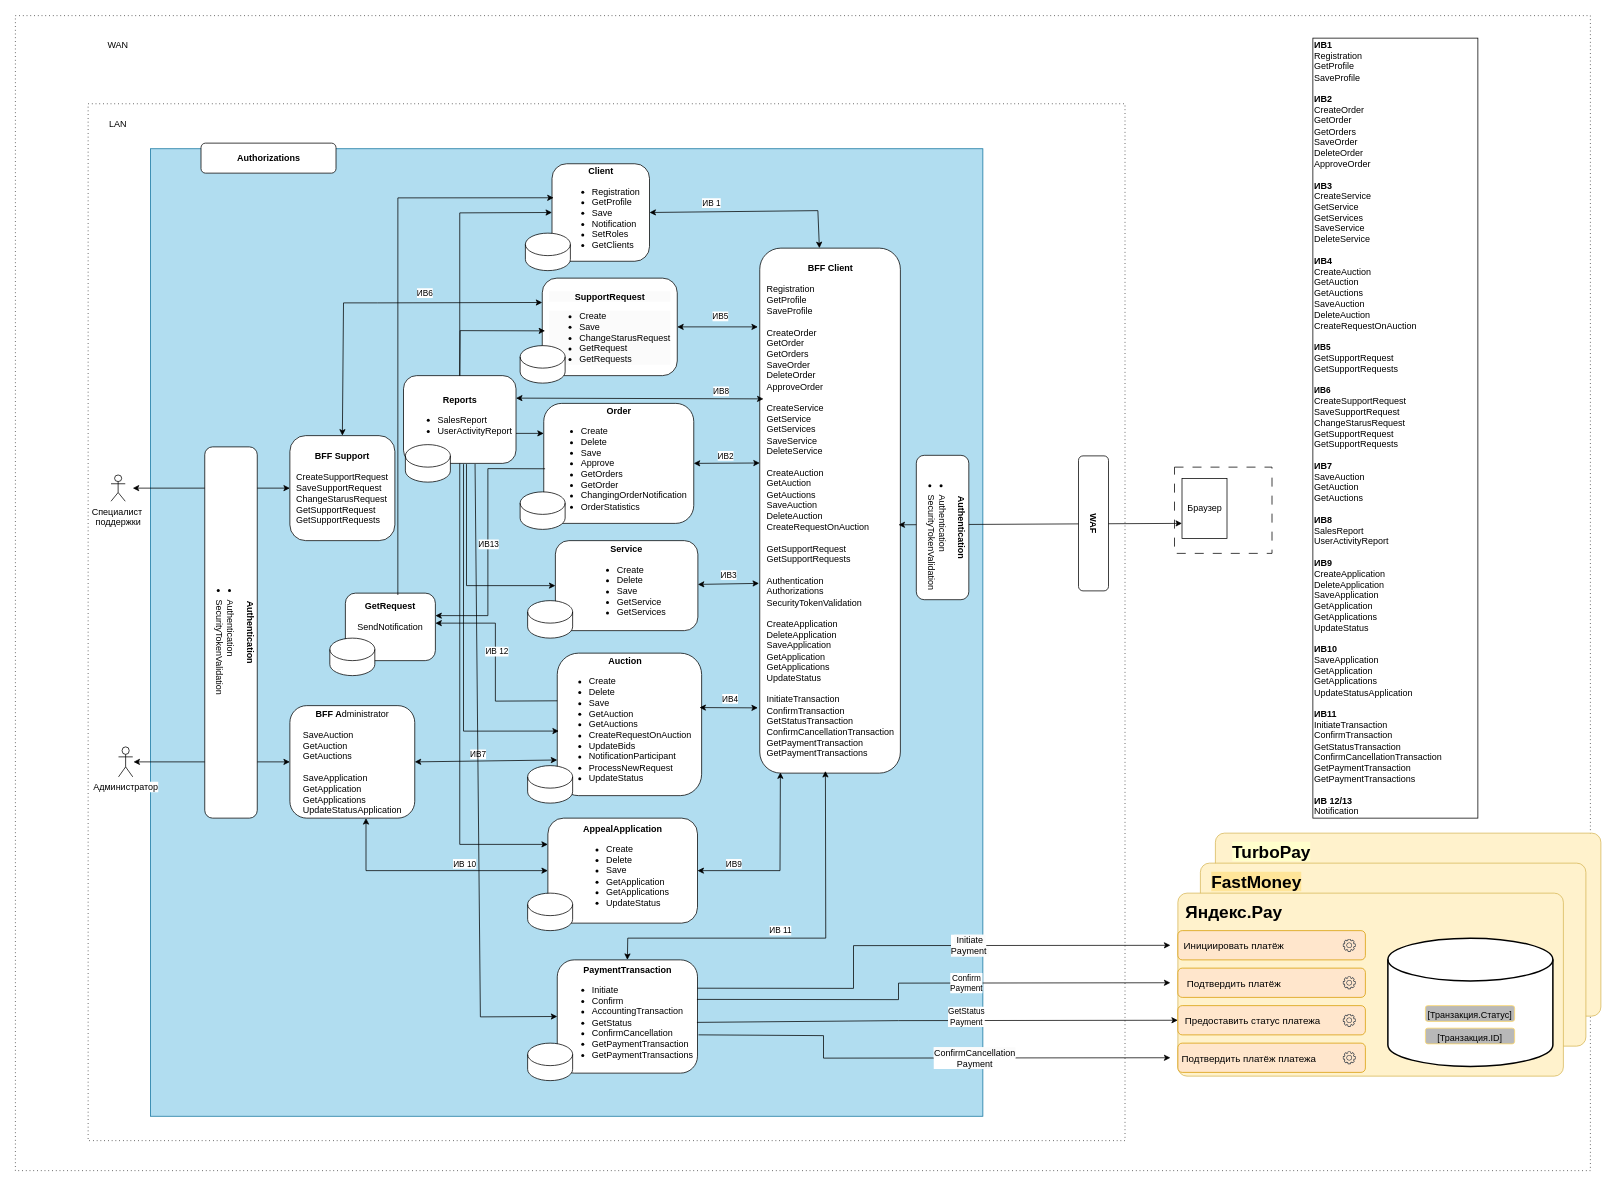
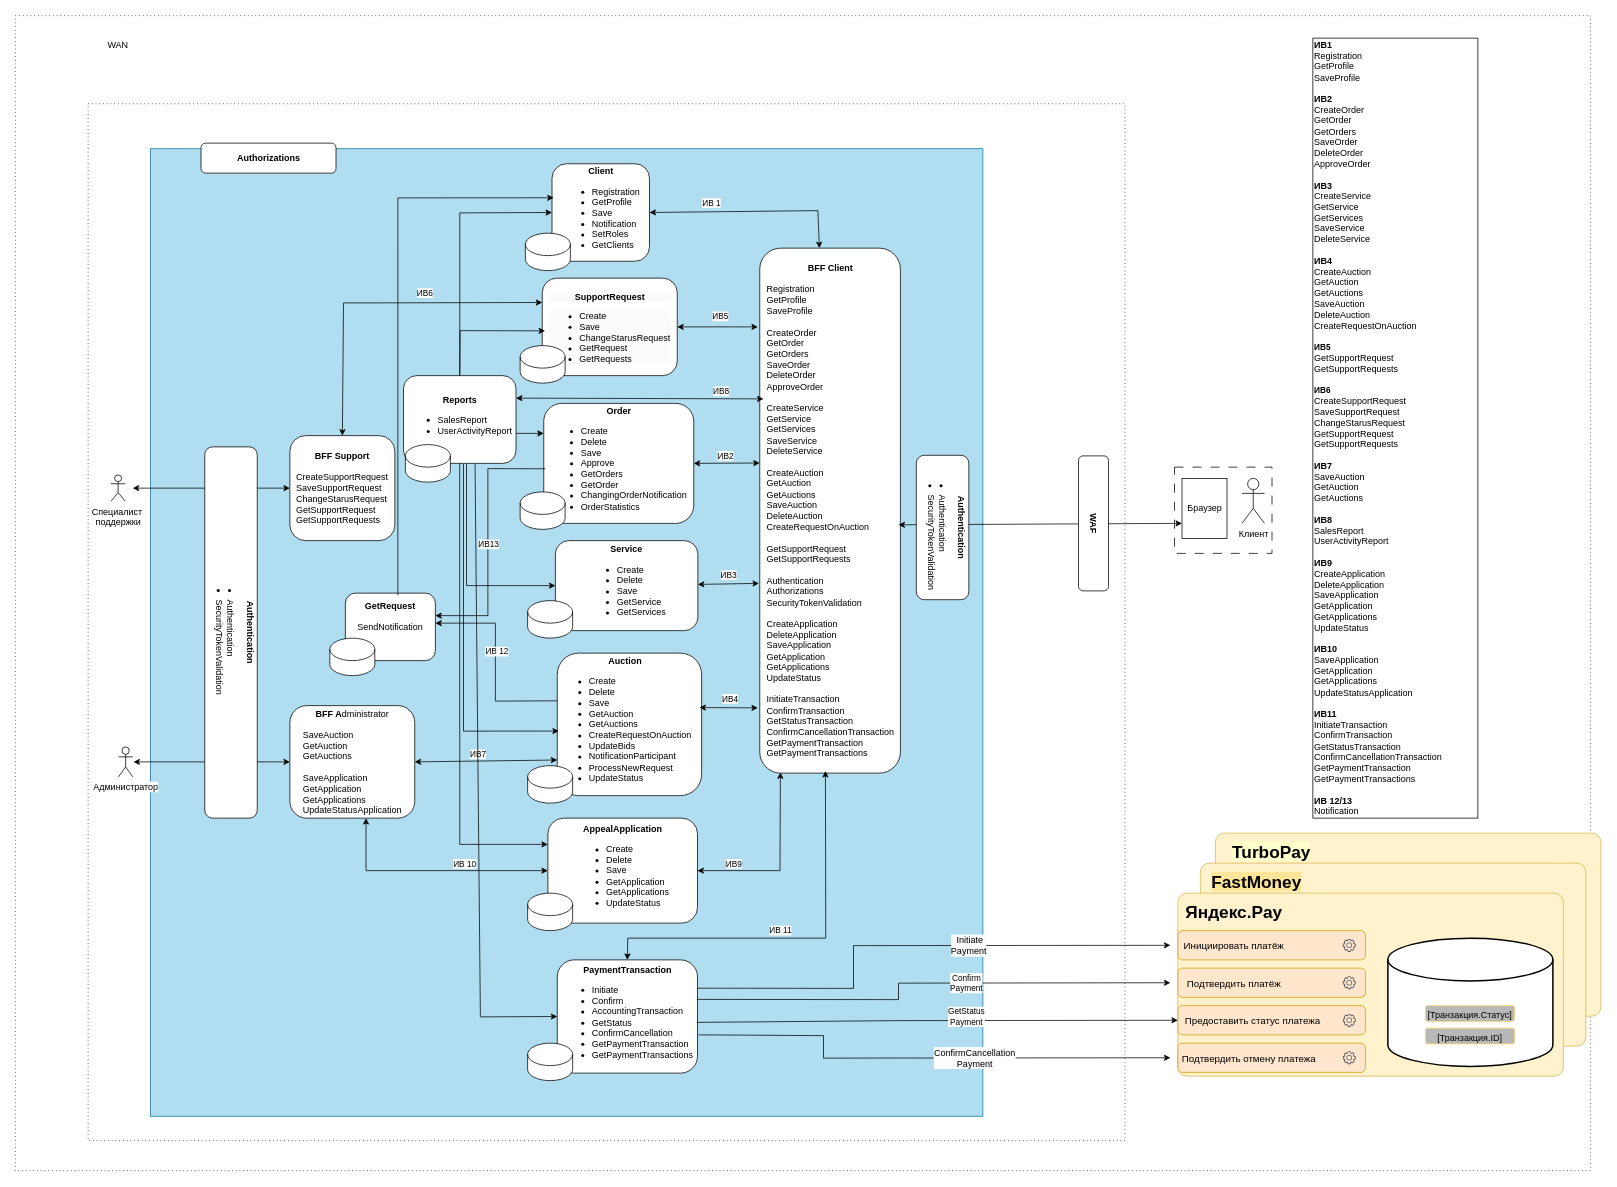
node "LAN": removed
node "Клиент": added
node "Подтвердить платёж платежа": label "Подтвердить платёж платежа" -> "Подтвердить отмену платежа"
